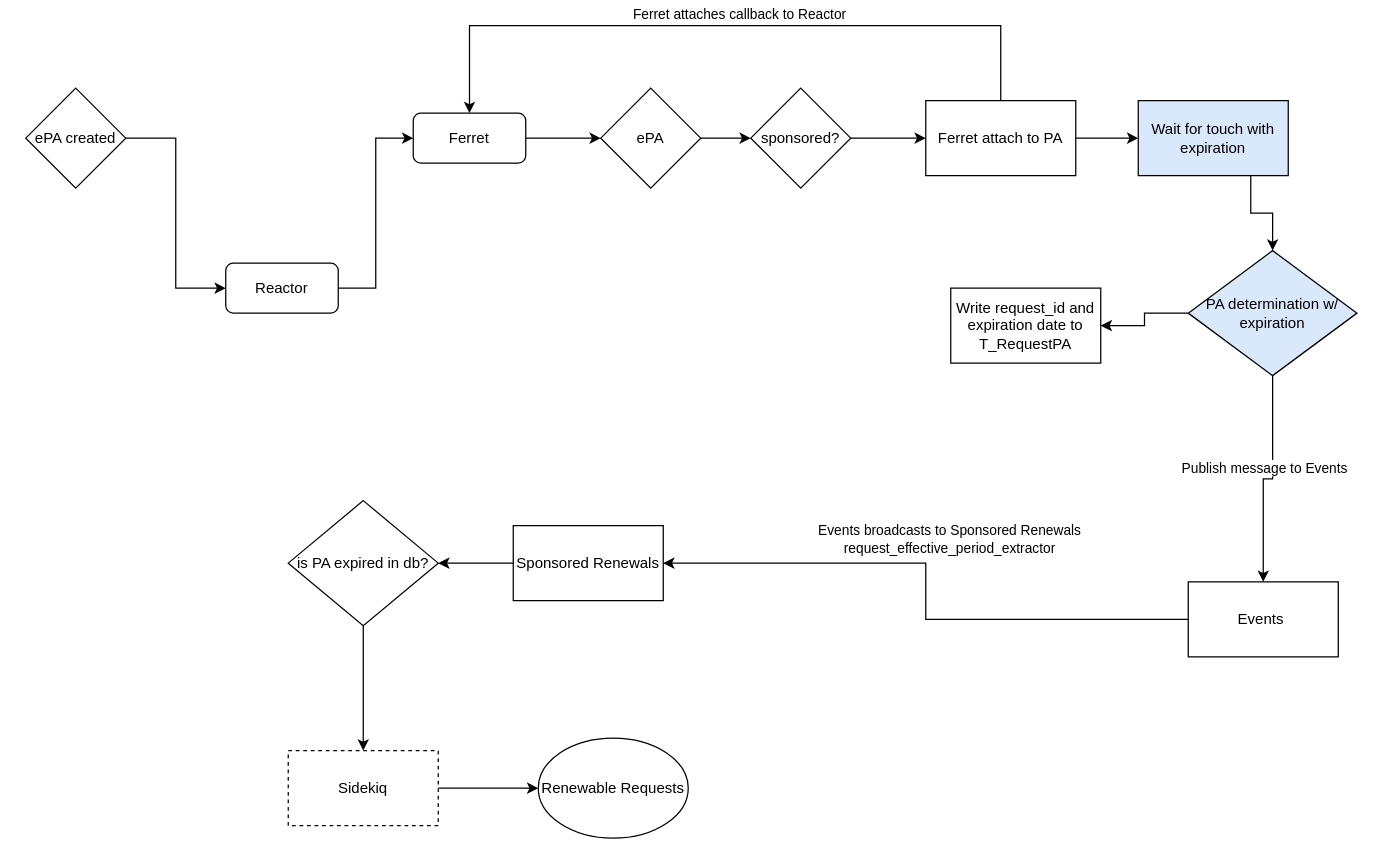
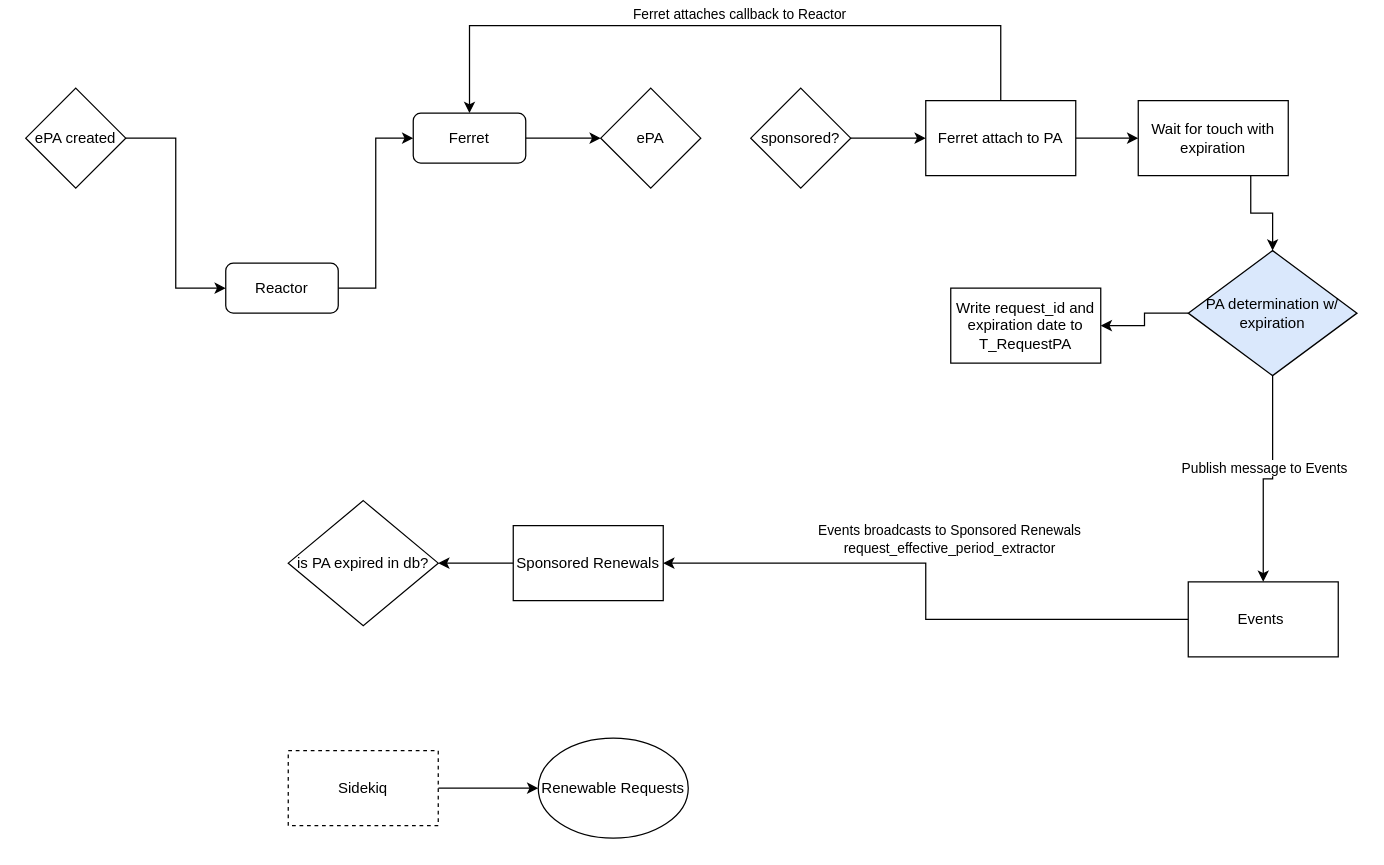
edge "ePA" -> "sponsored?": removed
node "Wait for touch with expiration": fillcolor #dae8fc -> #ffffff
edge "is PA expired in db?" -> "Sidekiq": removed
